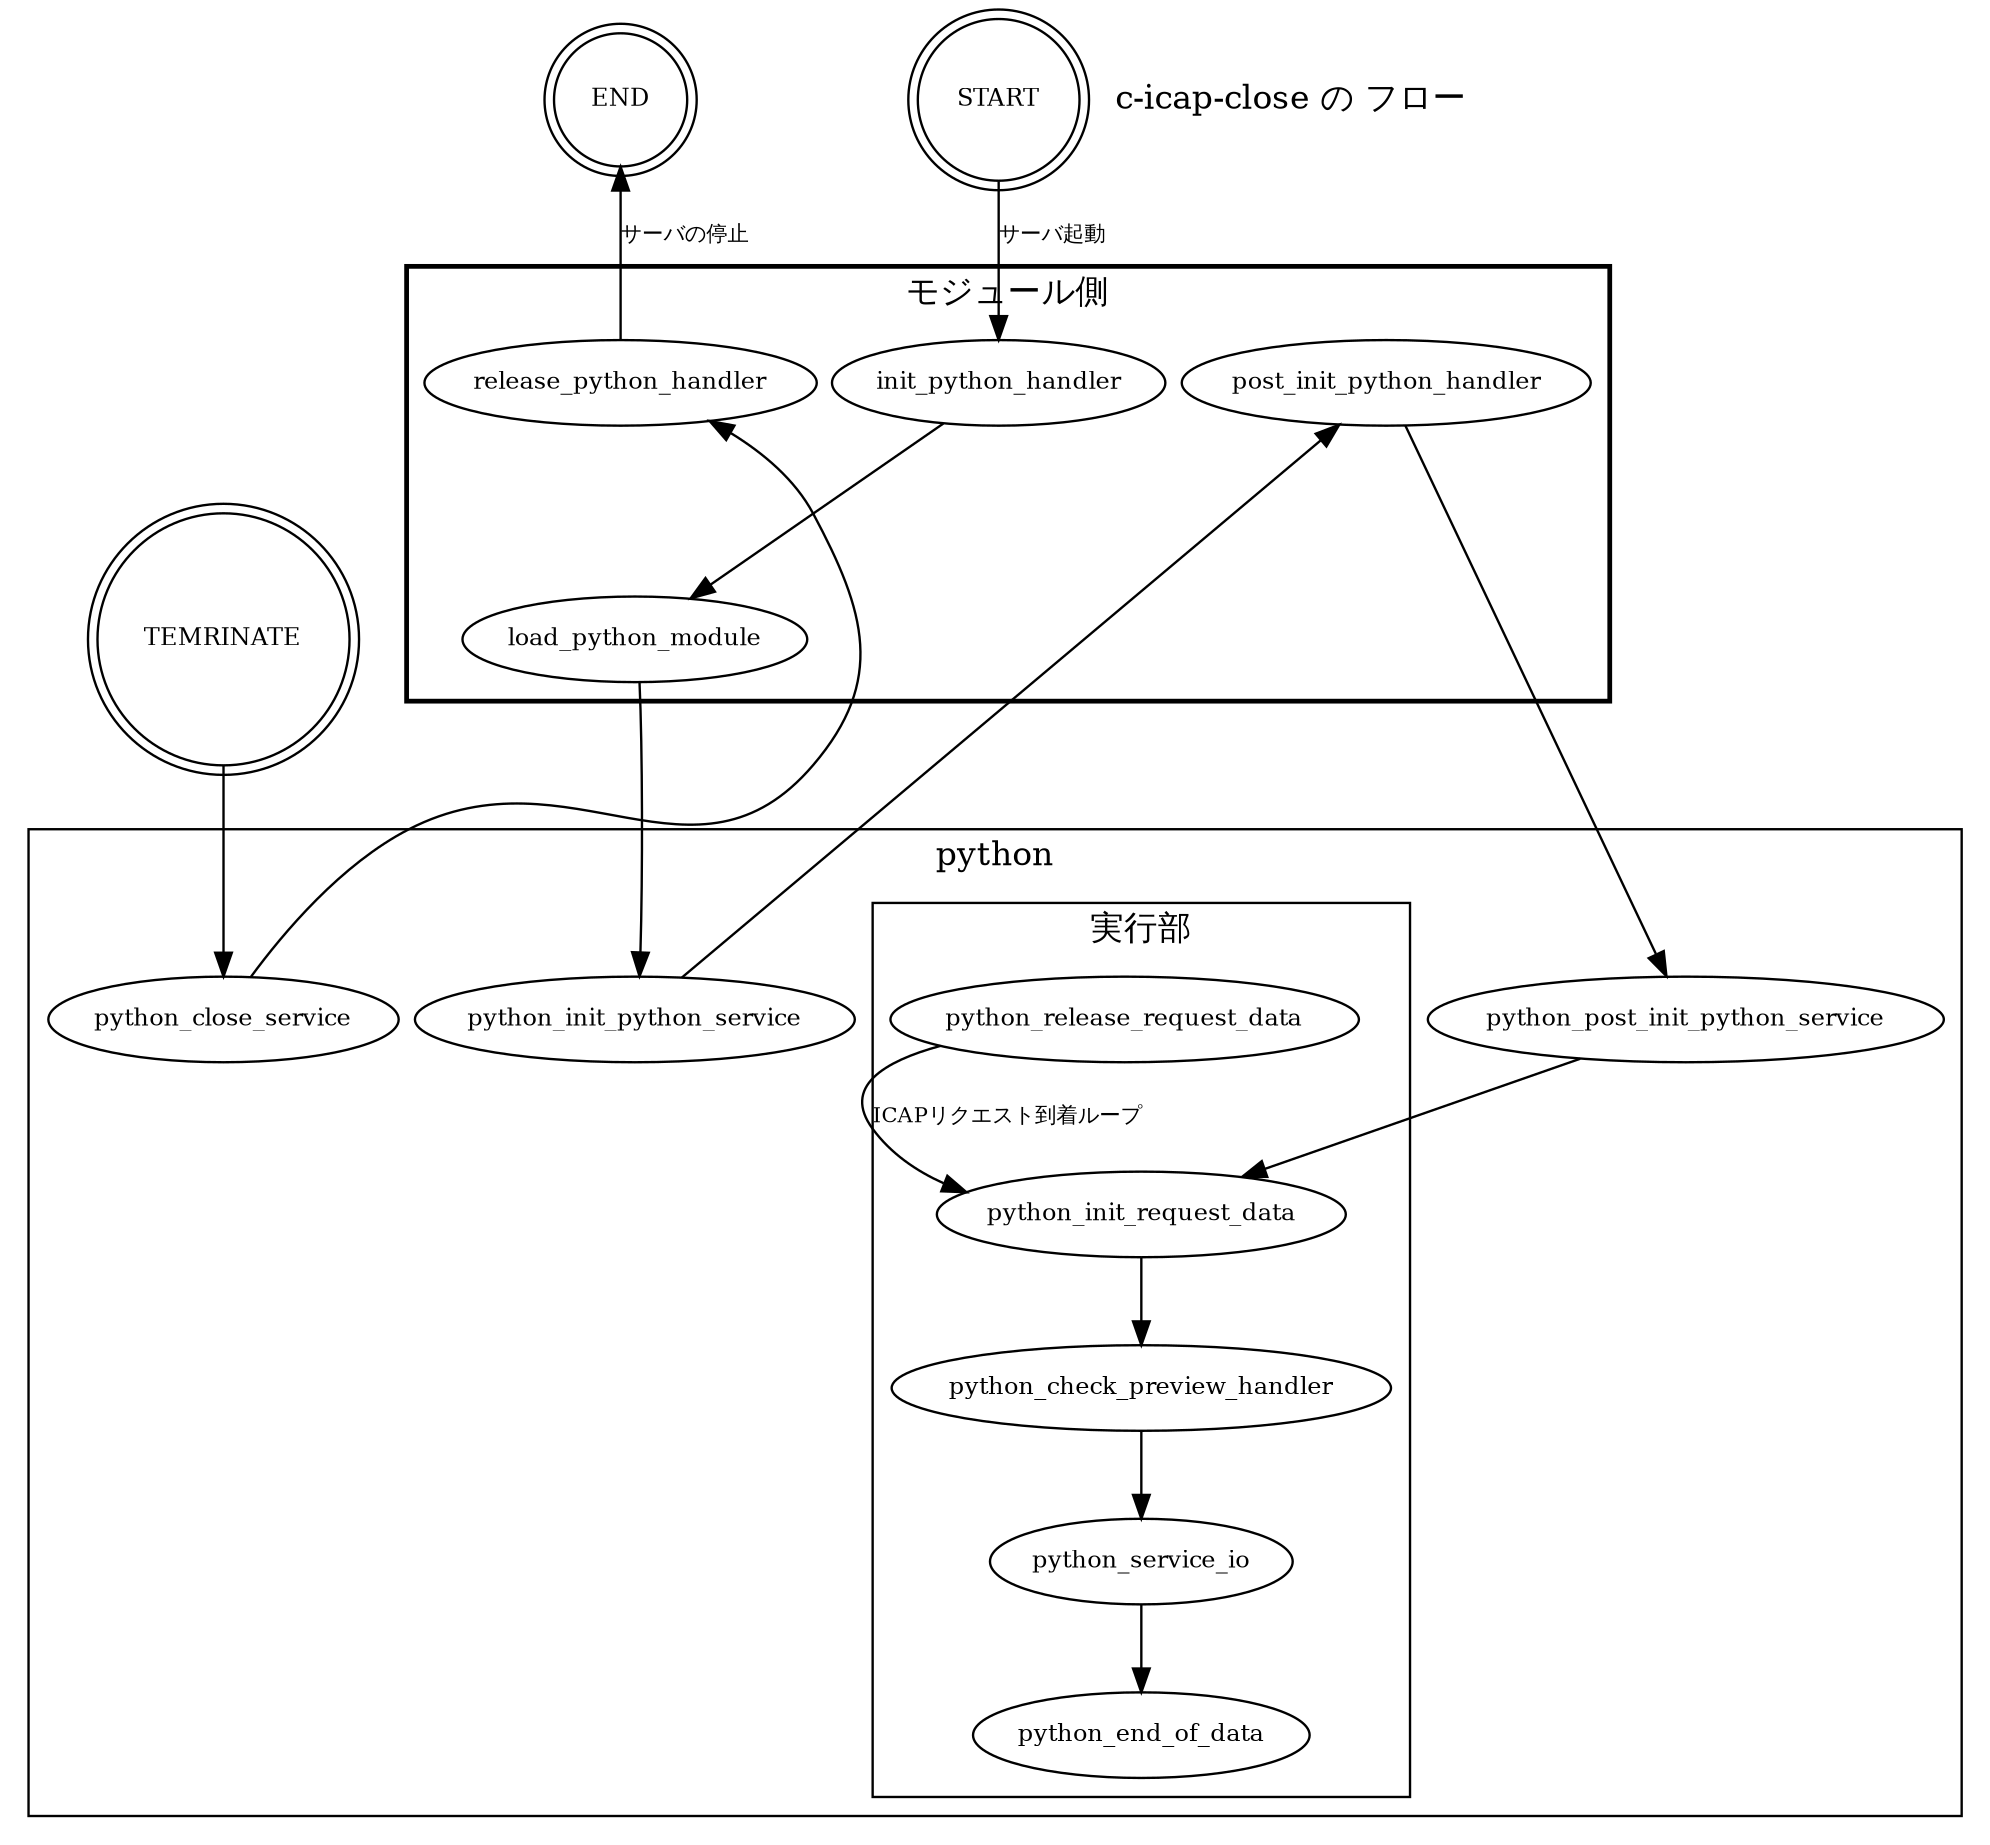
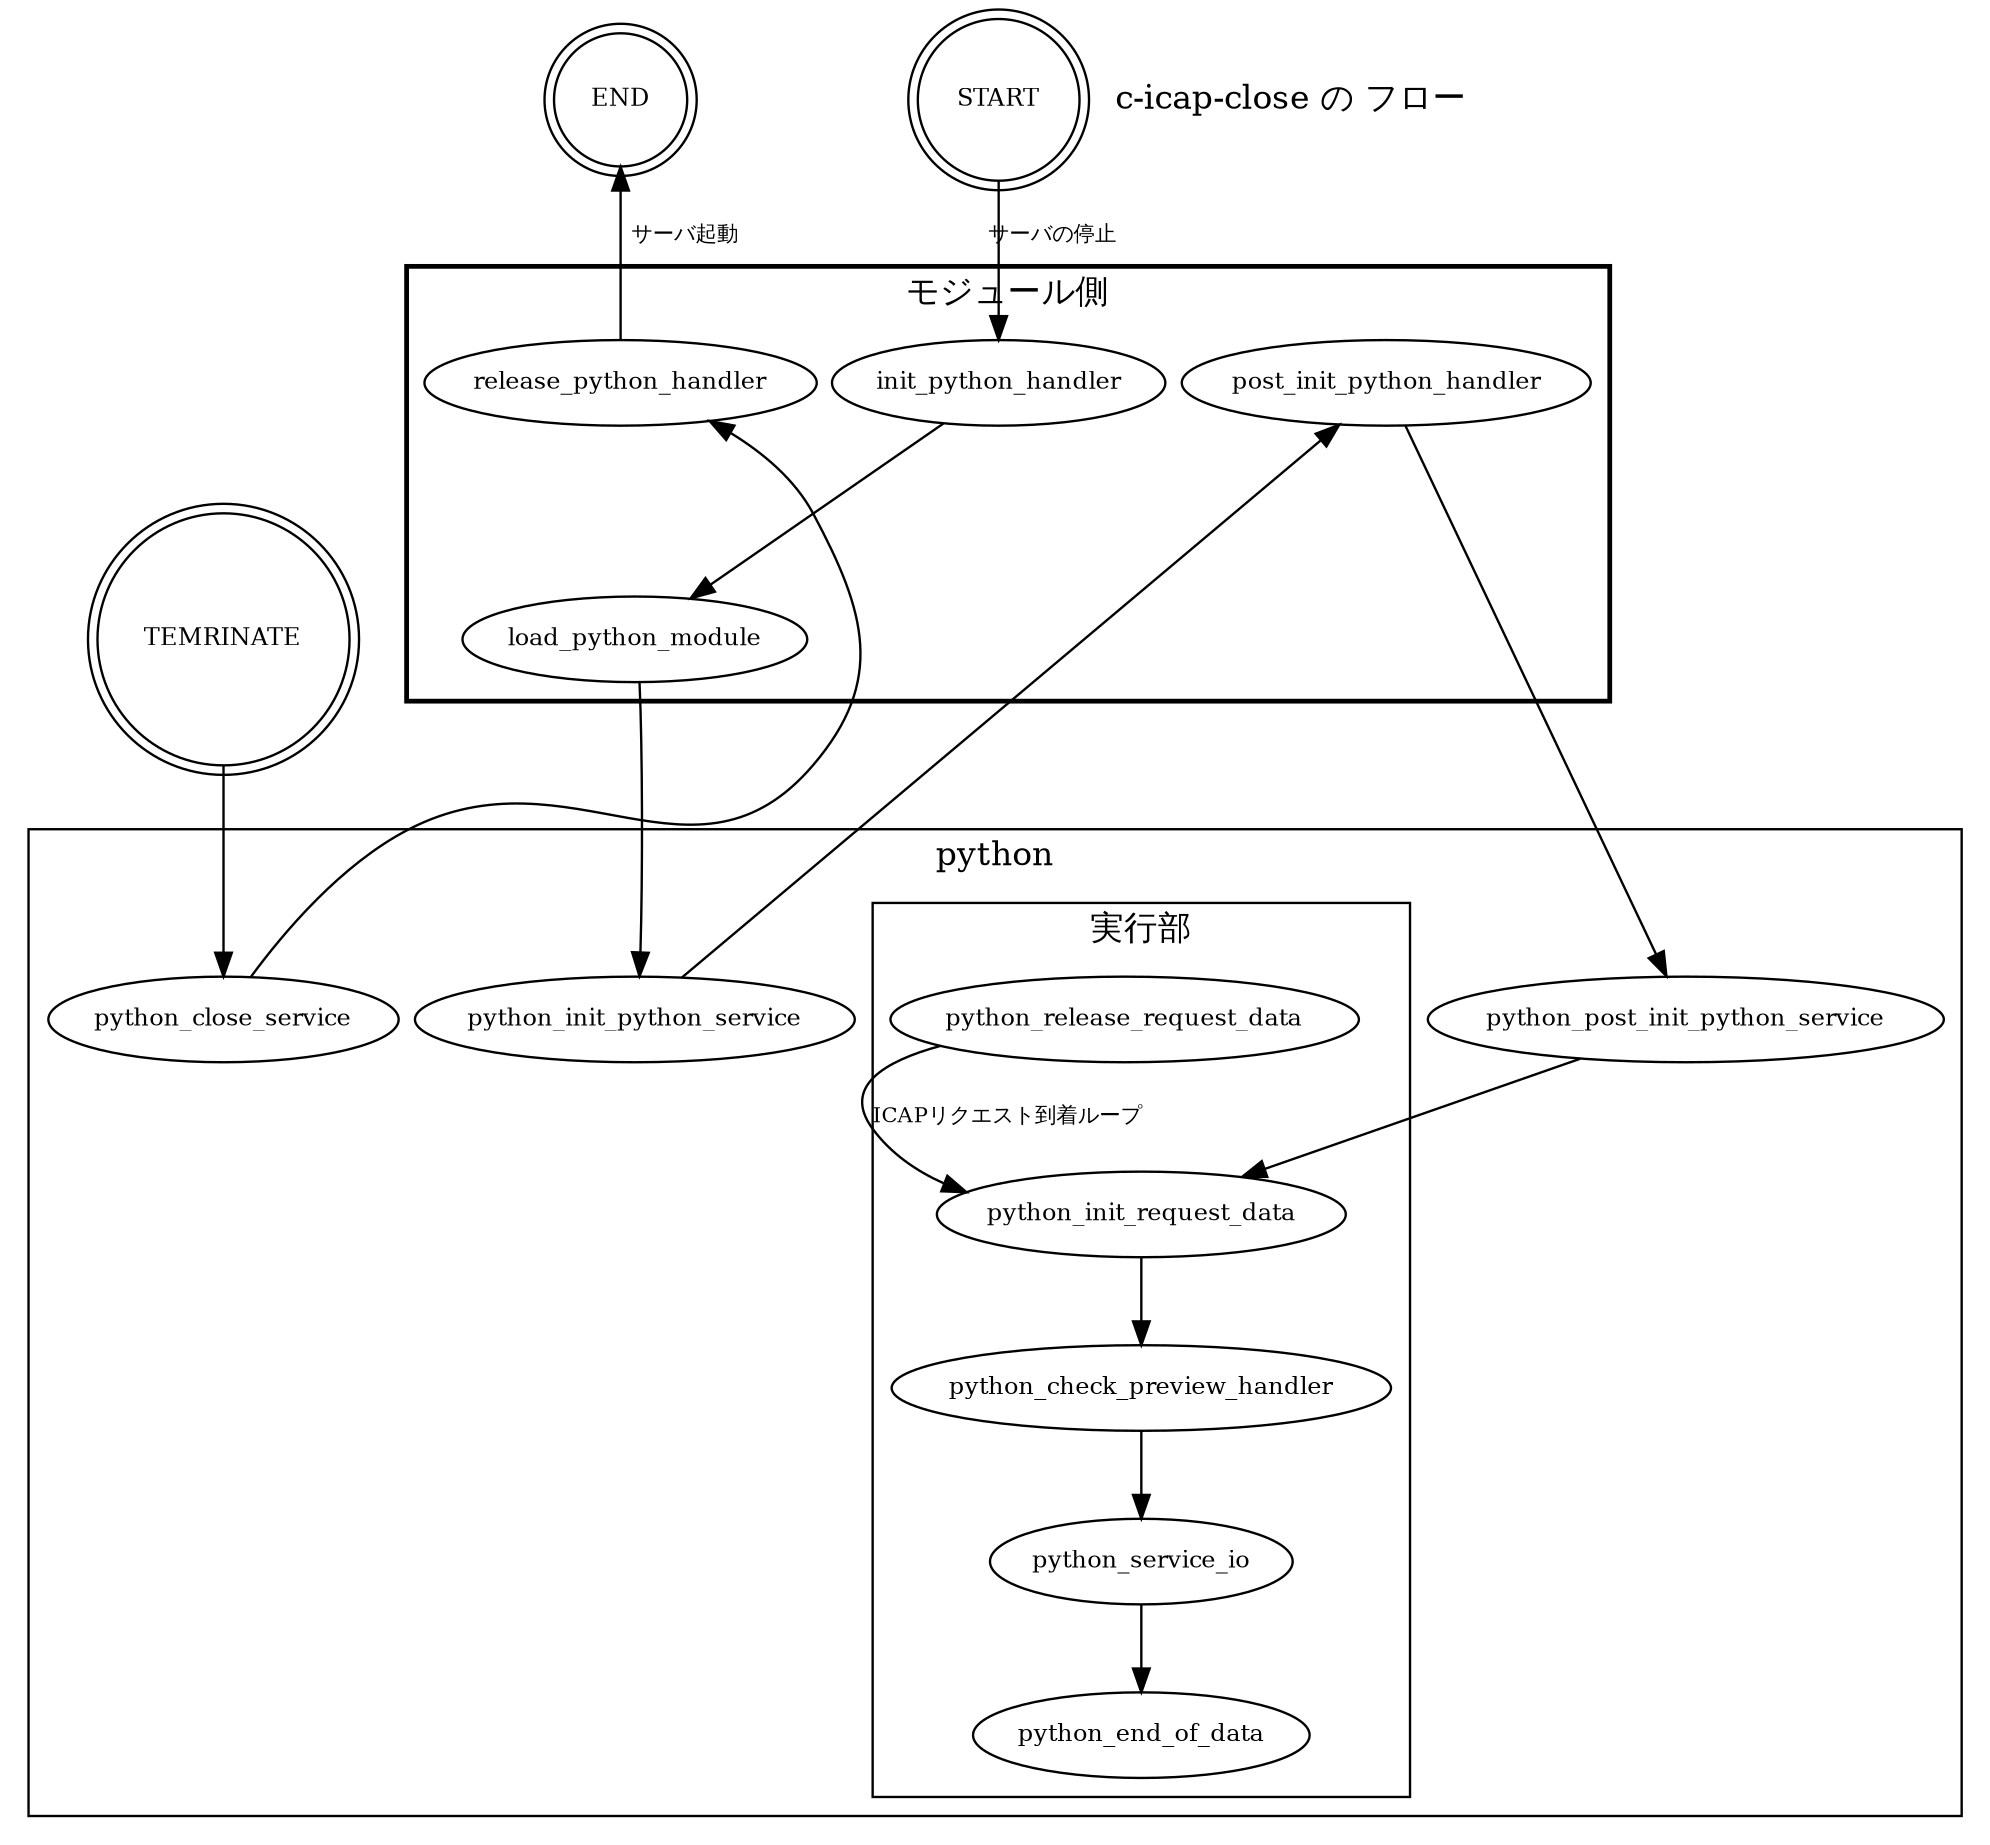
edge "release_python_handler" -> "END": label "サーバの停止" -> "サーバ起動"
edge "START" -> "init_python_handler": label "サーバ起動" -> "サーバの停止"
